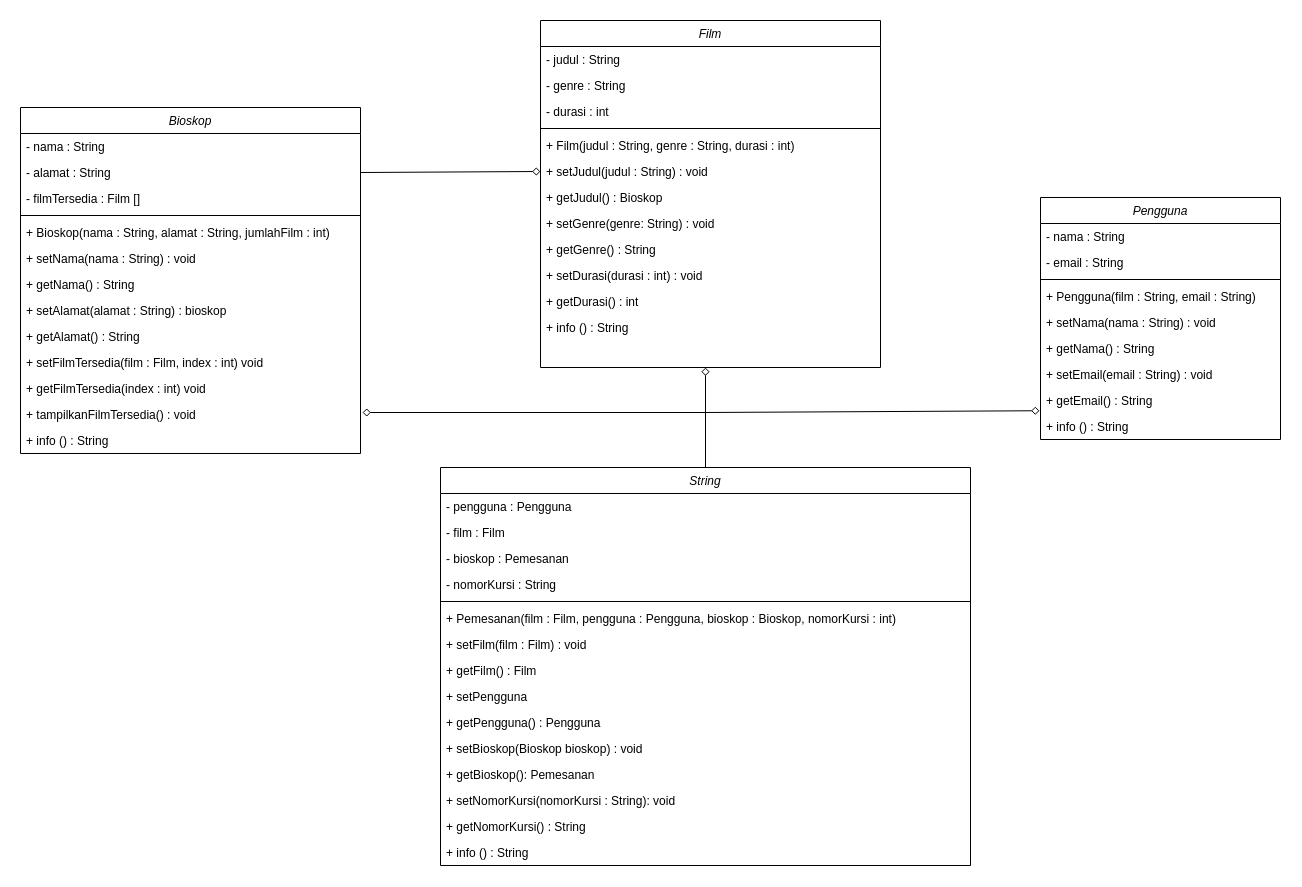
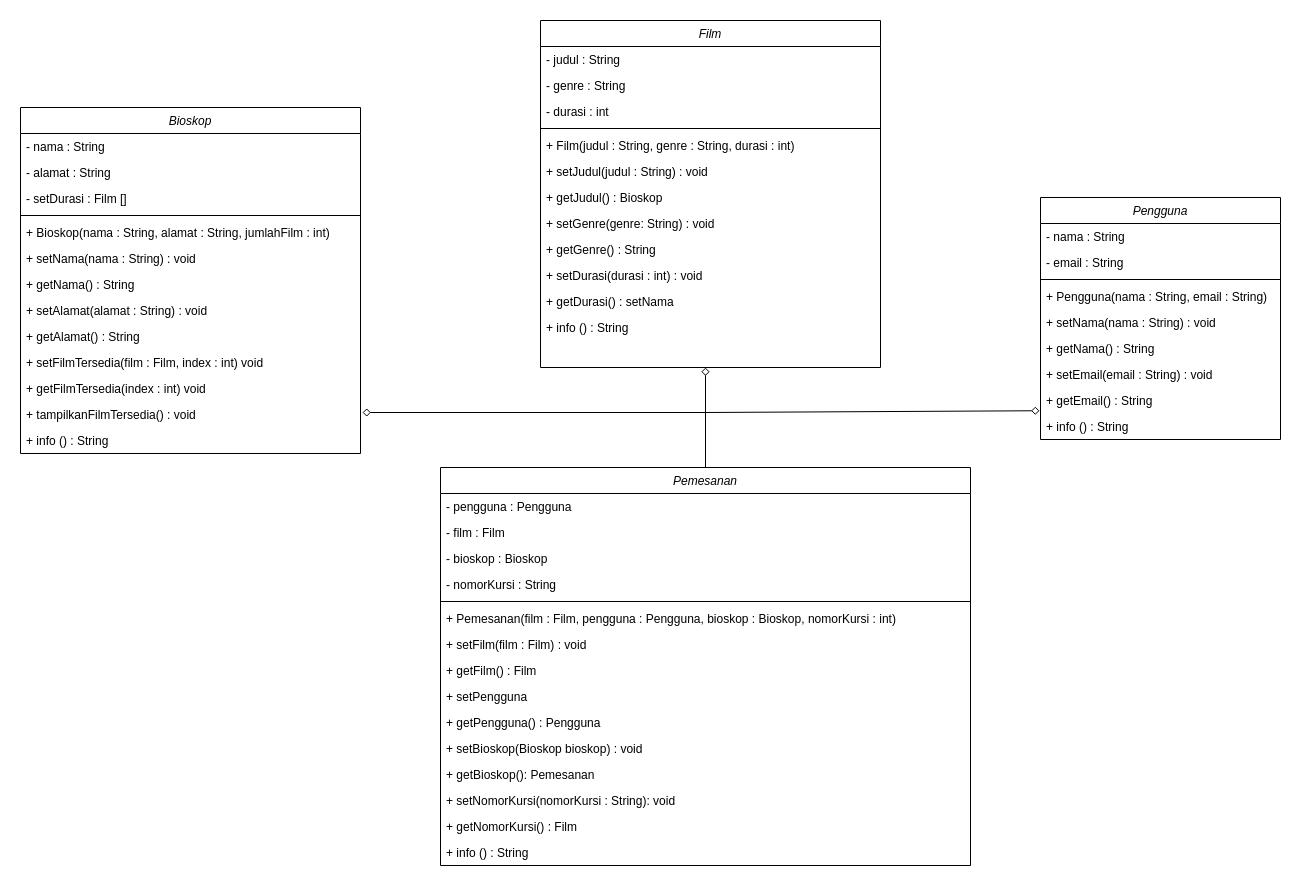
edge "- alamat : String" -> "+ setJudul(judul : String) : void": removed
node "- filmTersedia : Film []": label "- filmTersedia : Film []" -> "- setDurasi : Film []"
node "+ Pengguna(film : String, email : String)": label "+ Pengguna(film : String, email : String)" -> "+ Pengguna(nama : String, email : String)"
node "+ getDurasi() : int": label "+ getDurasi() : int" -> "+ getDurasi() : setNama"
node "+ setAlamat(alamat : String) : bioskop": label "+ setAlamat(alamat : String) : bioskop" -> "+ setAlamat(alamat : String) : void"
node "String": label "String" -> "Pemesanan"
node "- bioskop : Pemesanan": label "- bioskop : Pemesanan" -> "- bioskop : Bioskop"
node "+ getNomorKursi() : String": label "+ getNomorKursi() : String" -> "+ getNomorKursi() : Film"
